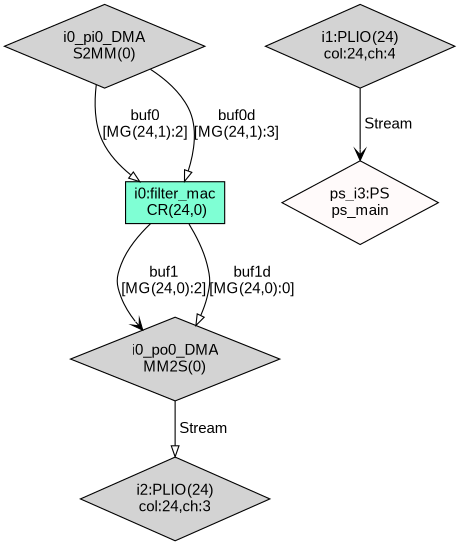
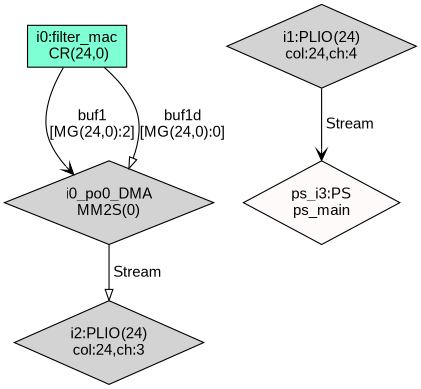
node "i0_pi0_DMA S2MM(0)": removed
